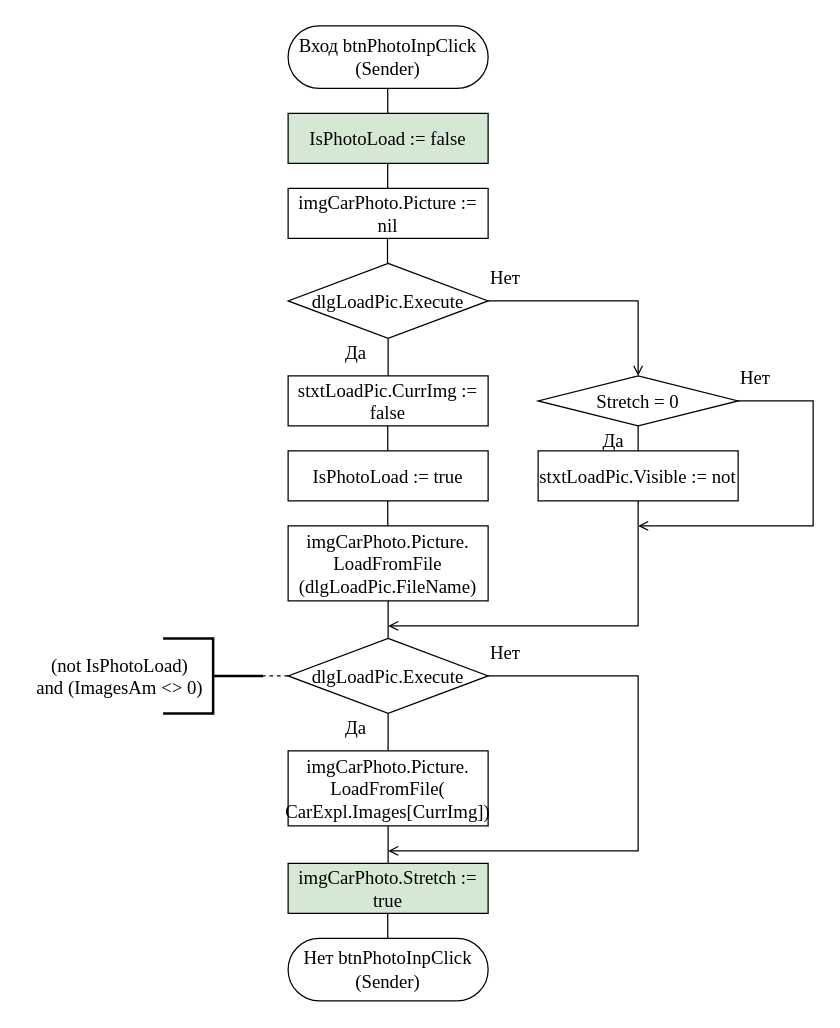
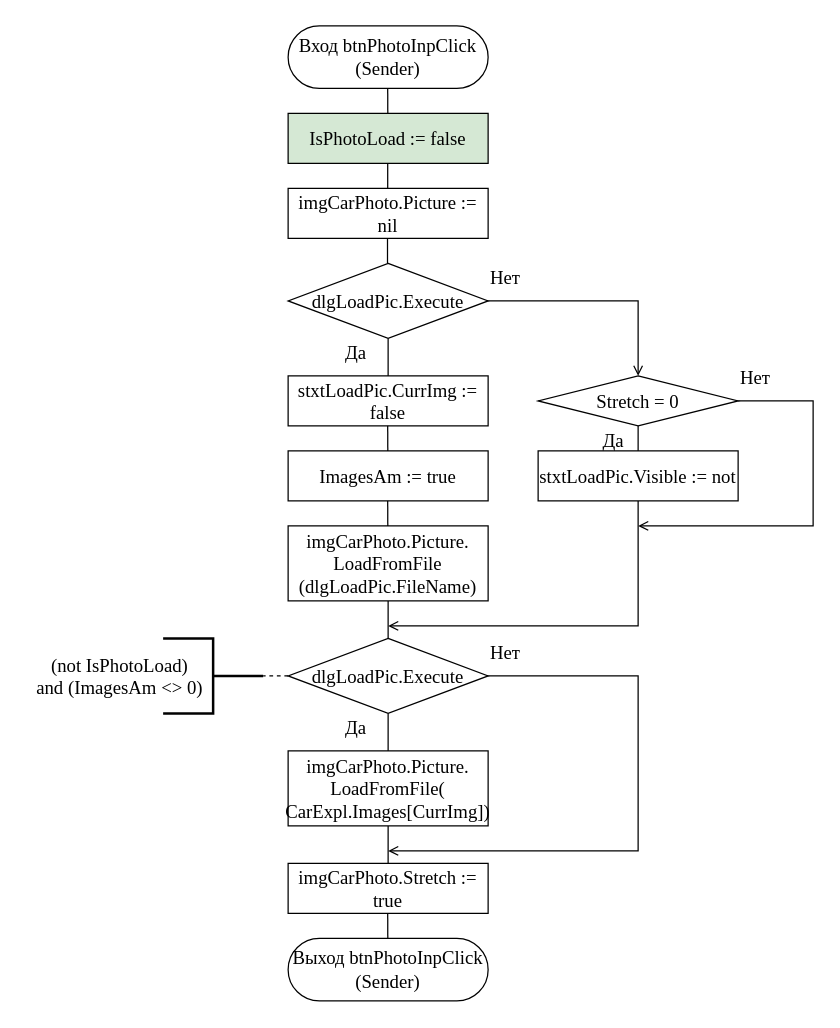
node "IsPhotoLoad := true": label "IsPhotoLoad := true" -> "ImagesAm := true"
node "imgCarPhoto.Stretch := true": fillcolor #d5e8d4 -> #ffffff
node "Нет btnPhotoInpClick(Sender)": label "Нет btnPhotoInpClick(Sender)" -> "Выход btnPhotoInpClick(Sender)"
